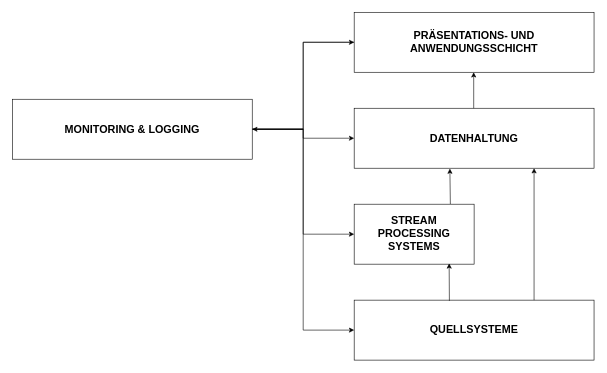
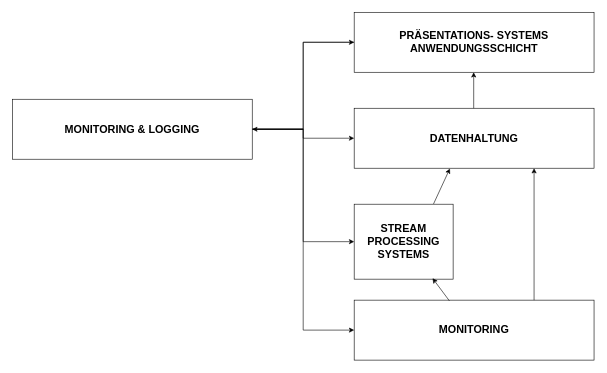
node "PRÄSENTATIONS- UND ANWENDUNGSSCHICHT": label "PRÄSENTATIONS- UND ANWENDUNGSSCHICHT" -> "PRÄSENTATIONS- SYSTEMS ANWENDUNGSSCHICHT"
node "STREAM PROCESSING SYSTEMS": size 120x60 -> 99x75
node "QUELLSYSTEME": label "QUELLSYSTEME" -> "MONITORING"
